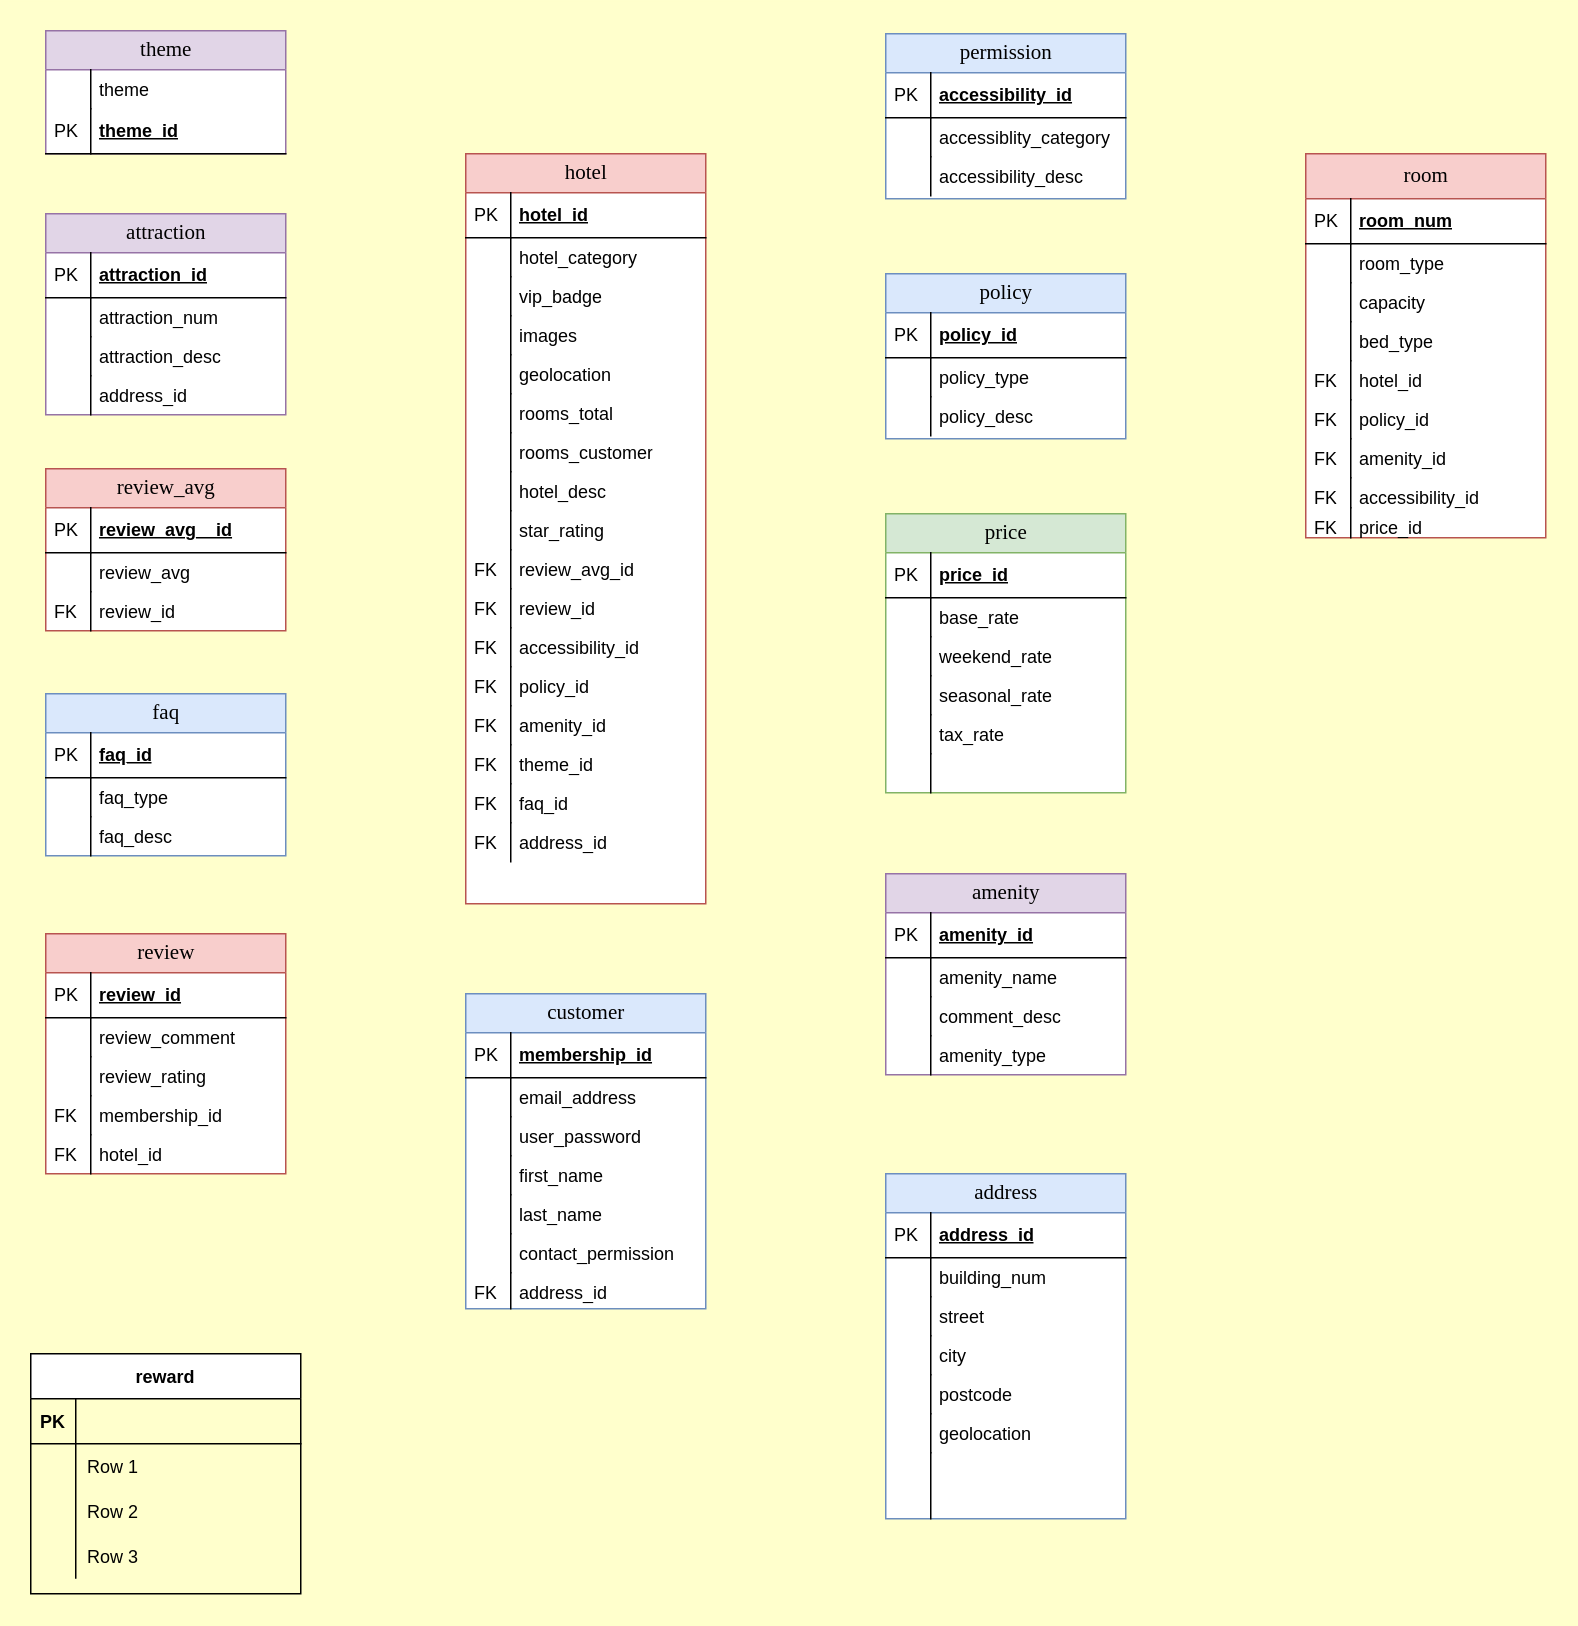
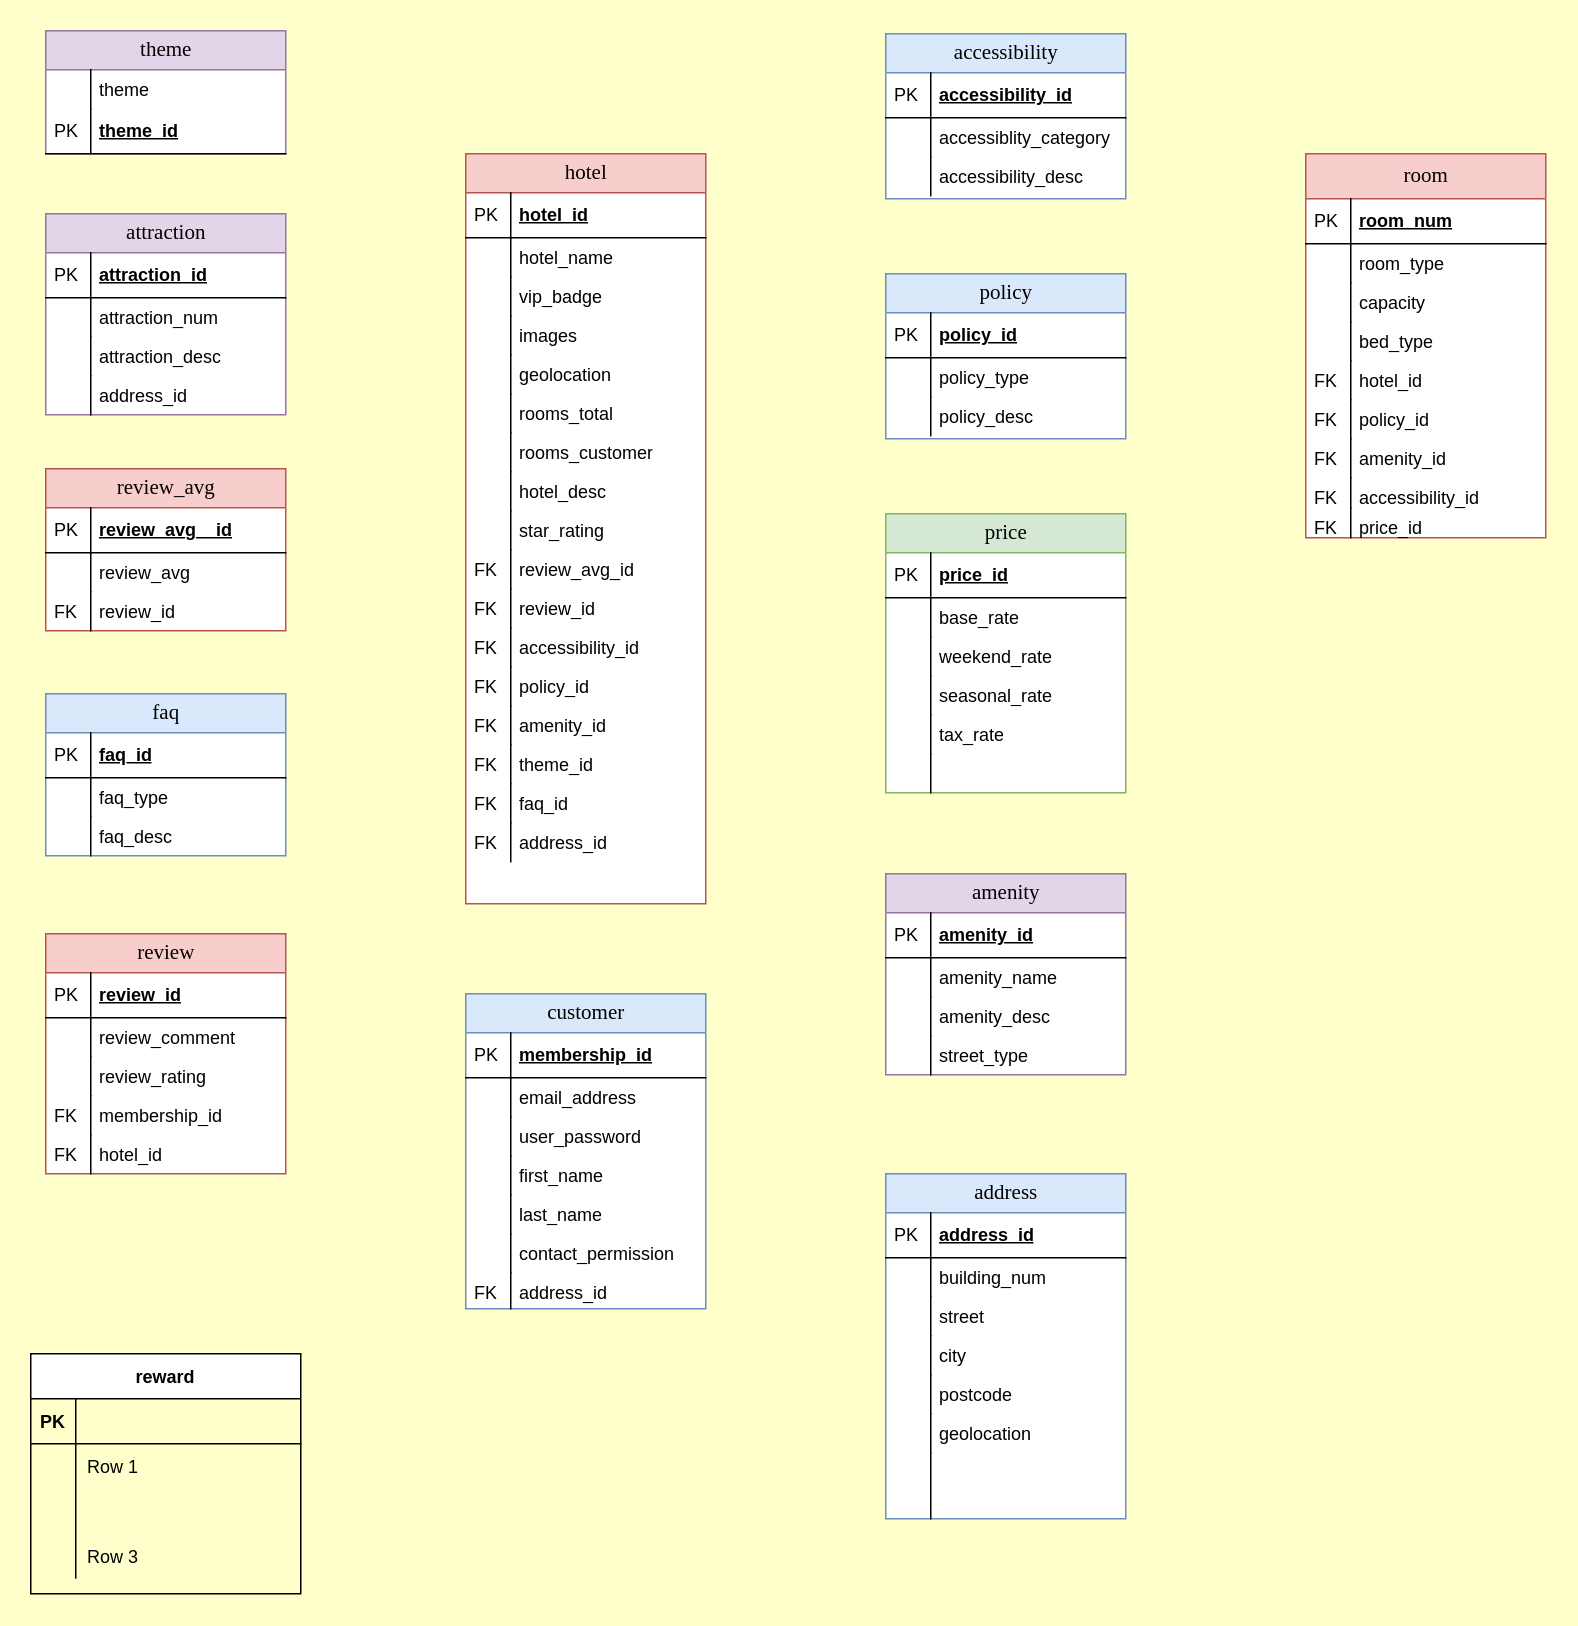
node "permission": label "permission" -> "accessibility"
node "hotel_category": label "hotel_category" -> "hotel_name"
node "comment_desc": label "comment_desc" -> "amenity_desc"
node "amenity_type": label "amenity_type" -> "street_type"
node "Row 2": removed
